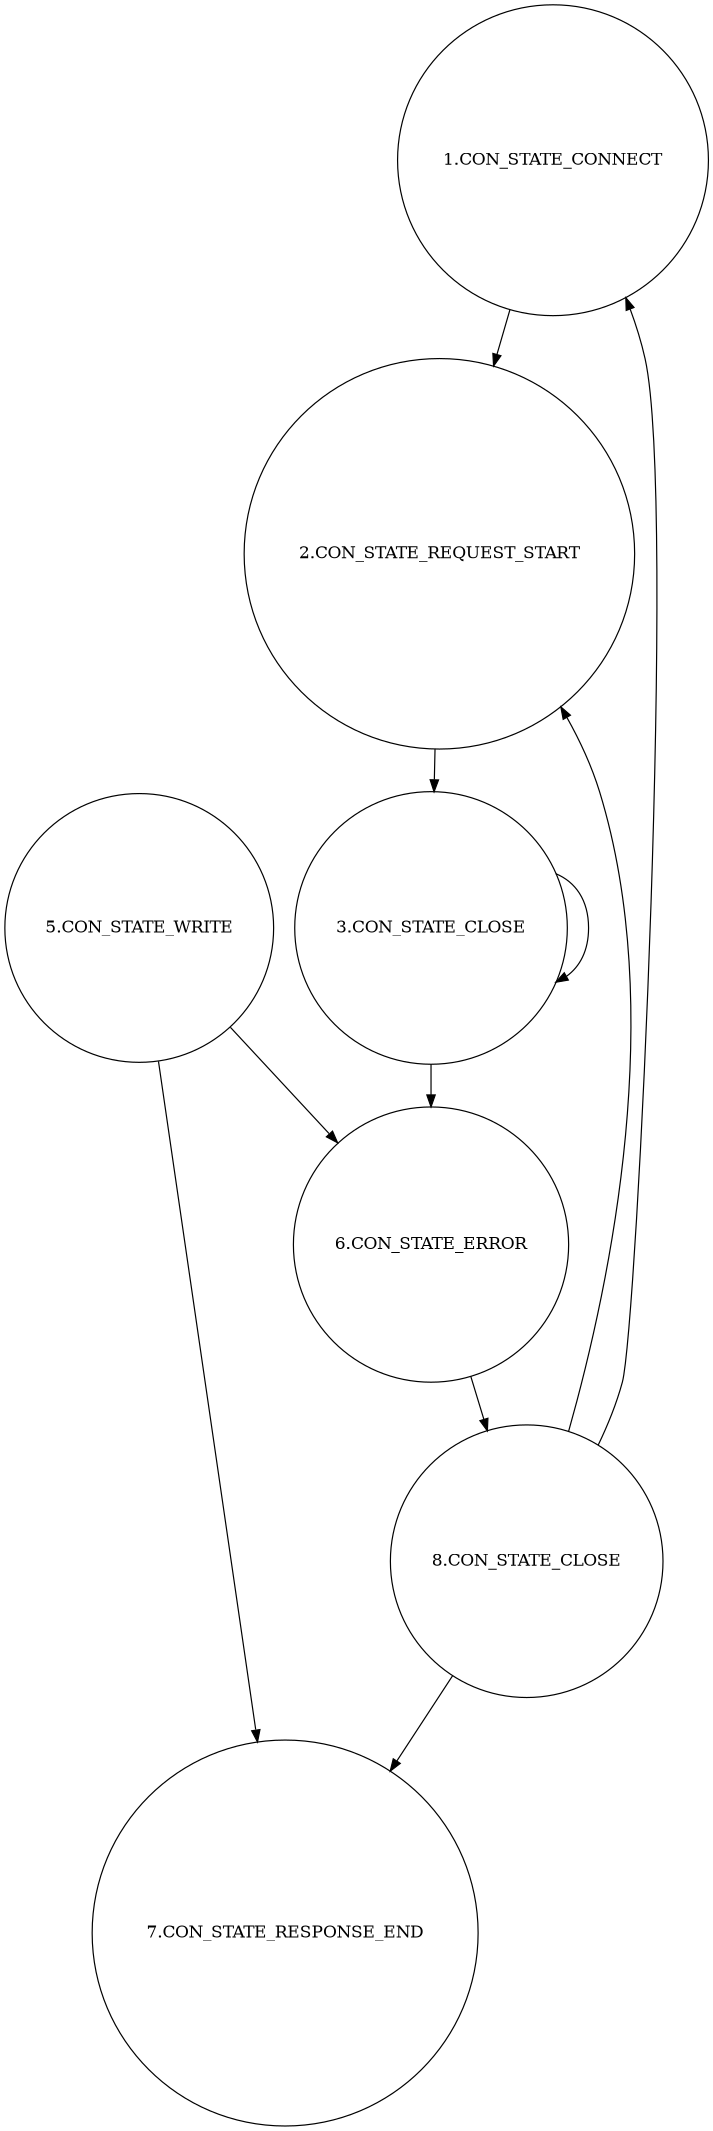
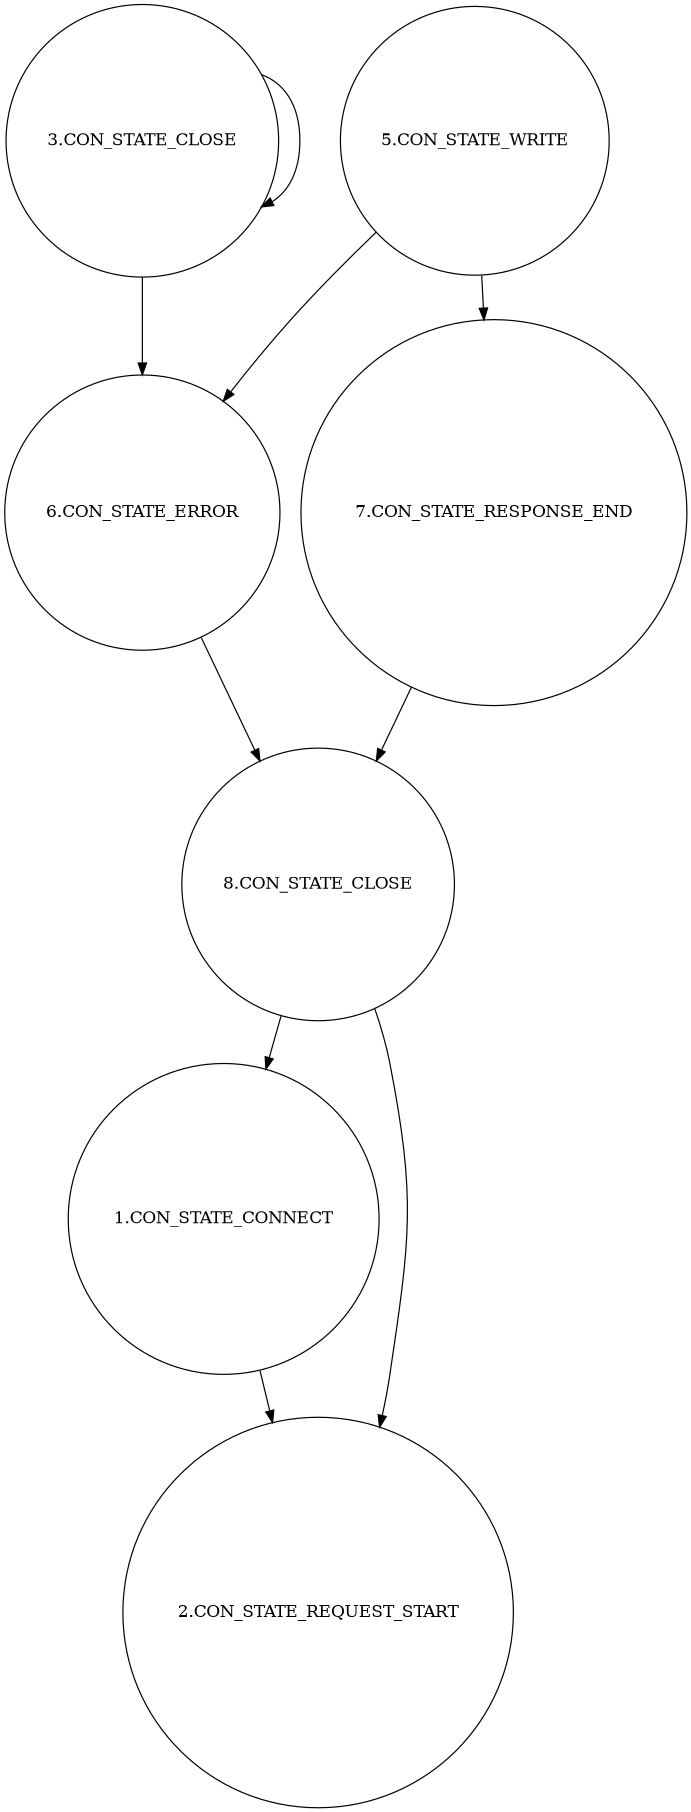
edge "2.CON_STATE_REQUEST_START" -> "3.CON_STATE_CLOSE": removed
edge "8.CON_STATE_CLOSE" -> "7.CON_STATE_RESPONSE_END": reversed
